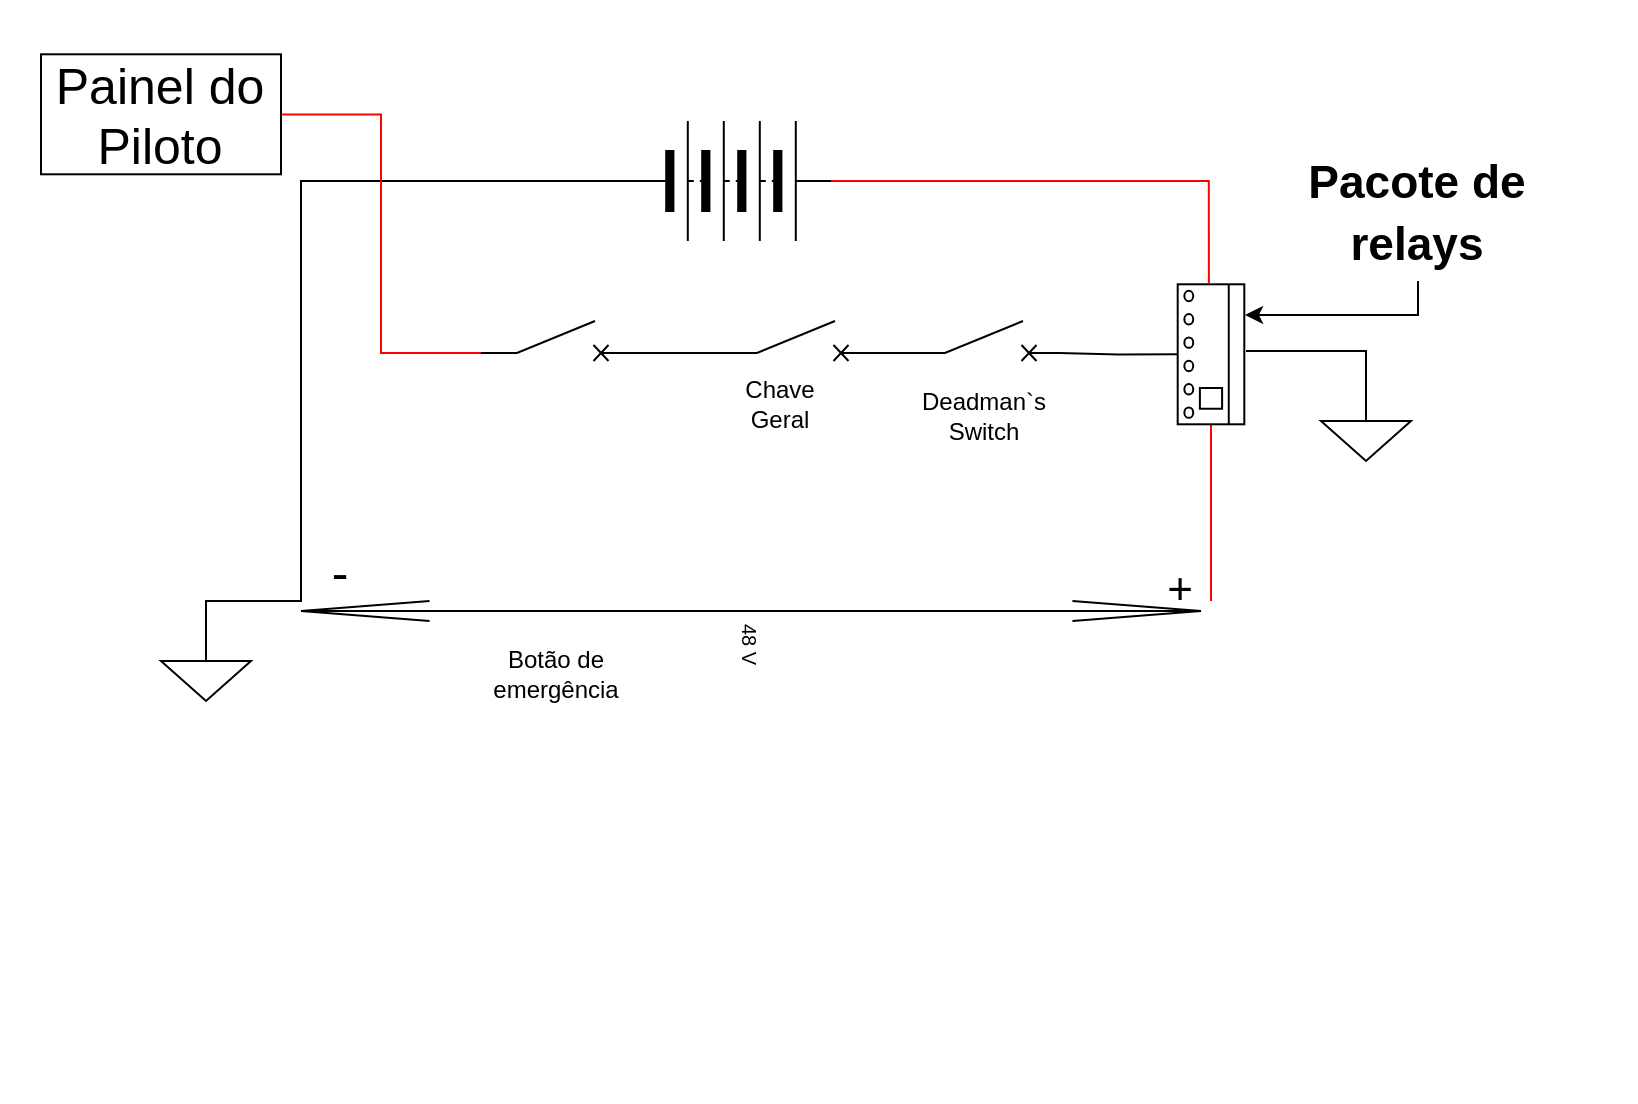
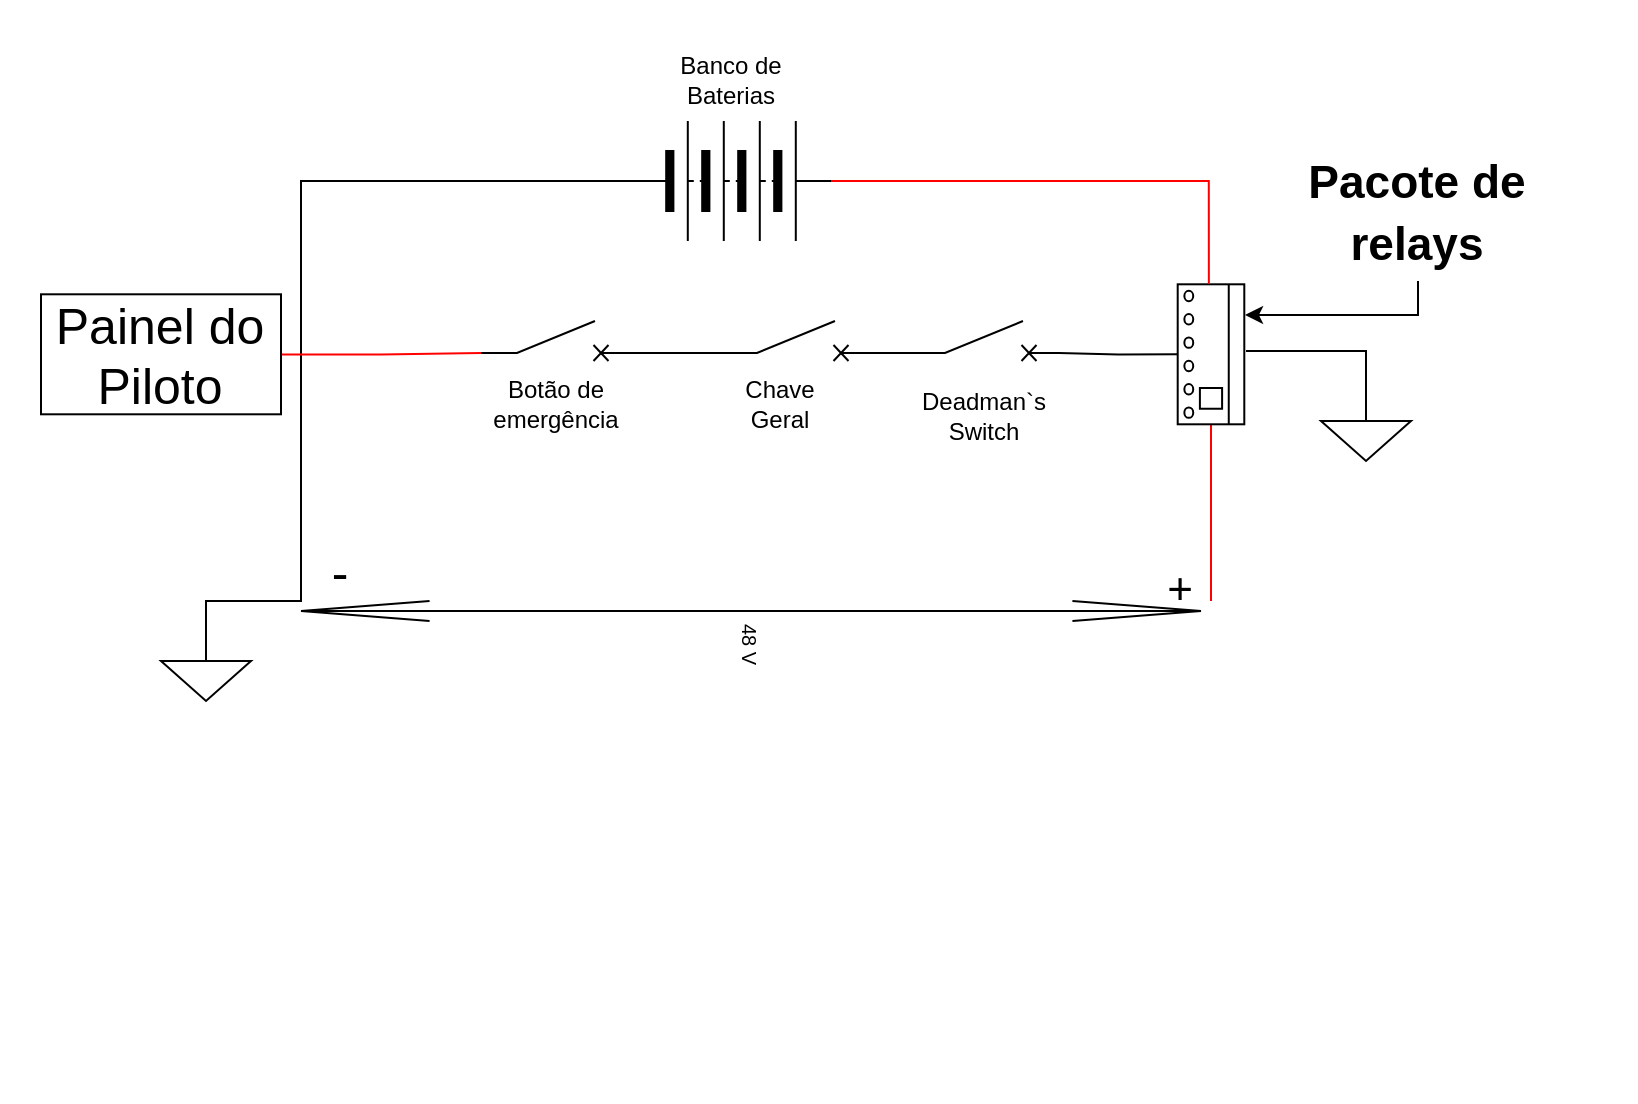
node "Banco de Baterias": added
node "Painel do Piloto": moved (161, 114) -> (161, 354)
node "Botão de emergência": moved (557, 674) -> (557, 404)
